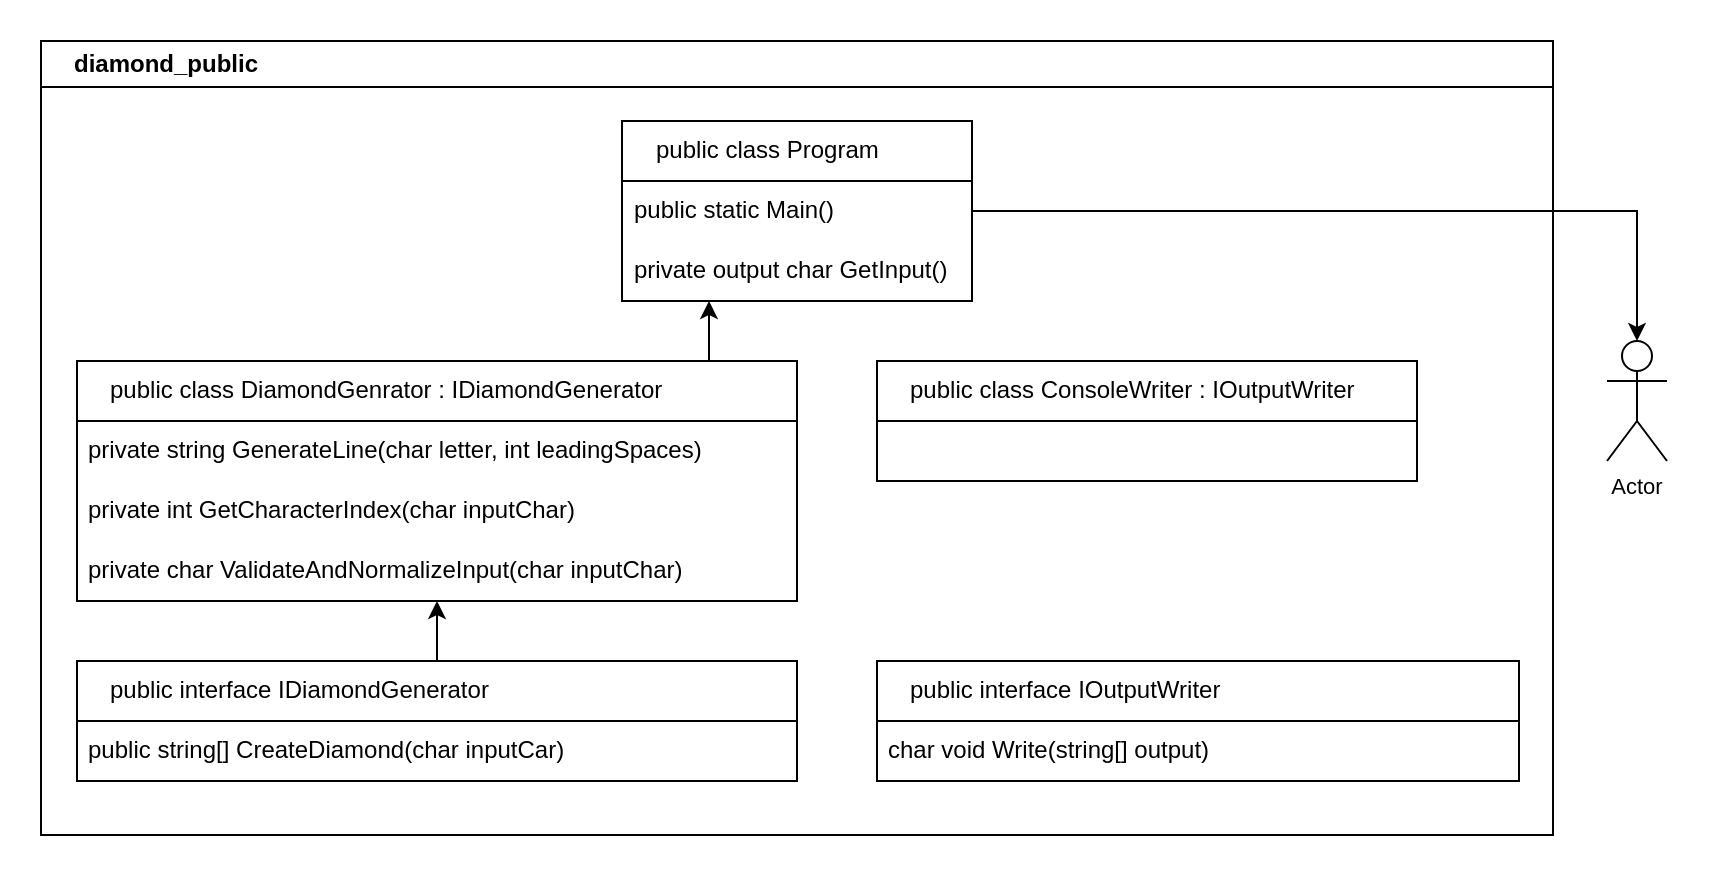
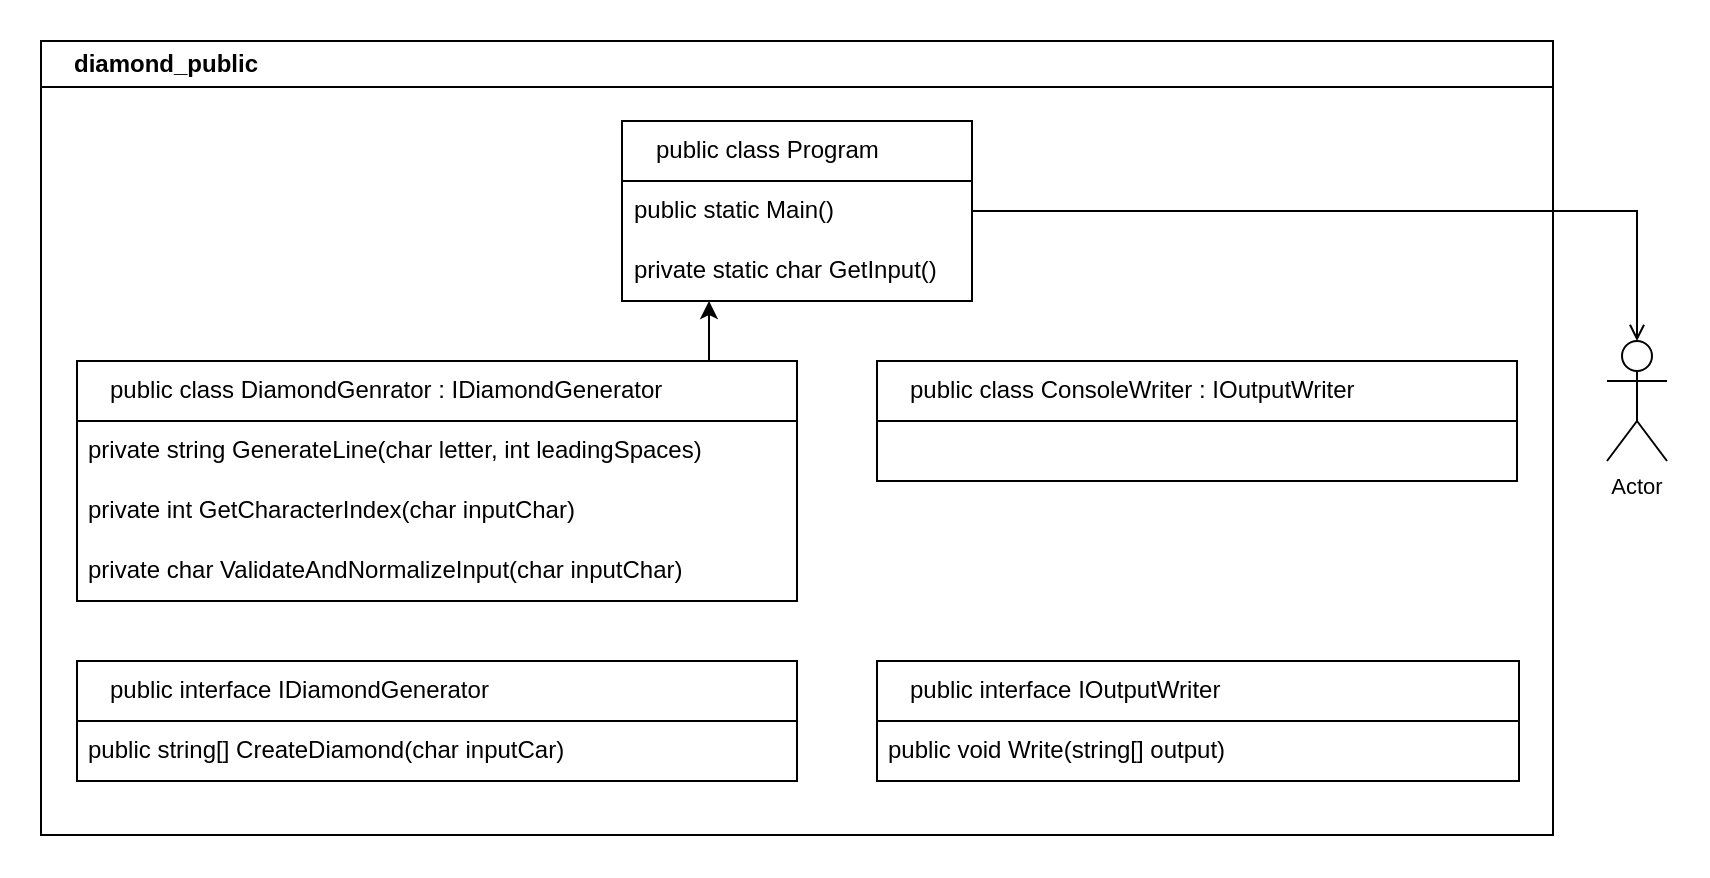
node "private output char GetInput()": label "private output char GetInput()" -> "private static char GetInput()"
edge "public class Program" -> "Actor": arrowhead classic -> open
node "public class ConsoleWriter : IOutputWriter": size 540x120 -> 640x120
edge "public interface IDiamondGenerator" -> "public class DiamondGenrator : IDiamondGenerator": removed
node "char void Write(string[] output)": label "char void Write(string[] output)" -> "public void Write(string[] output)"
